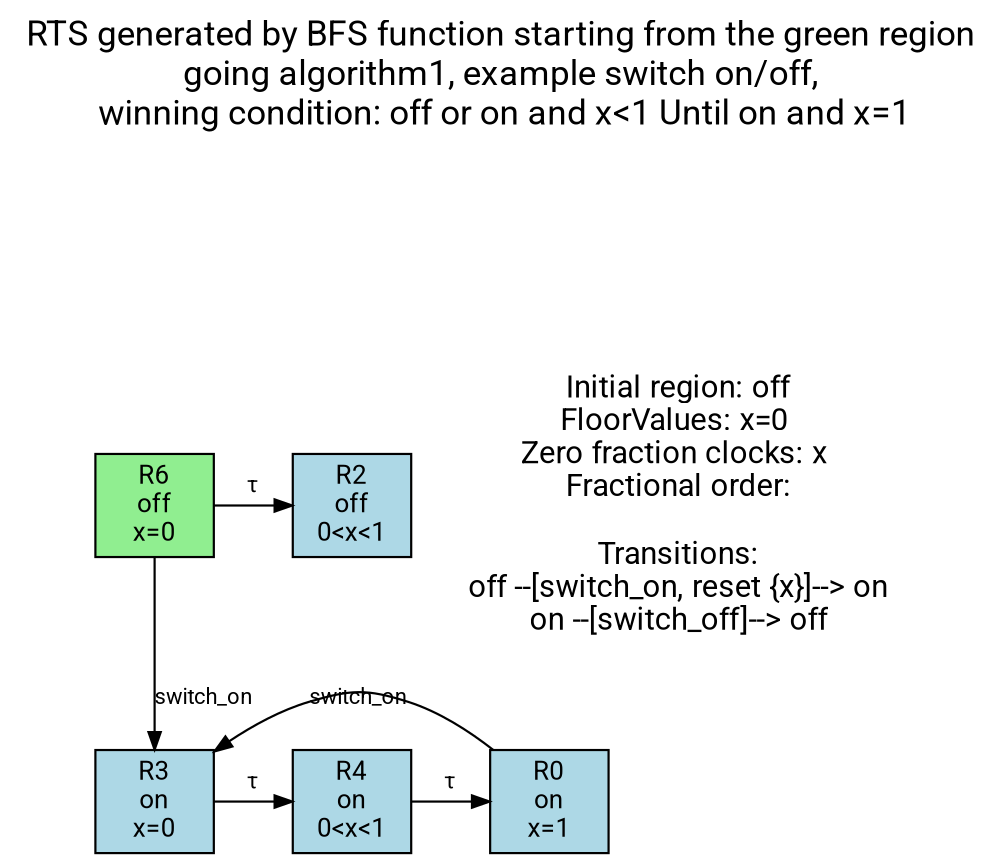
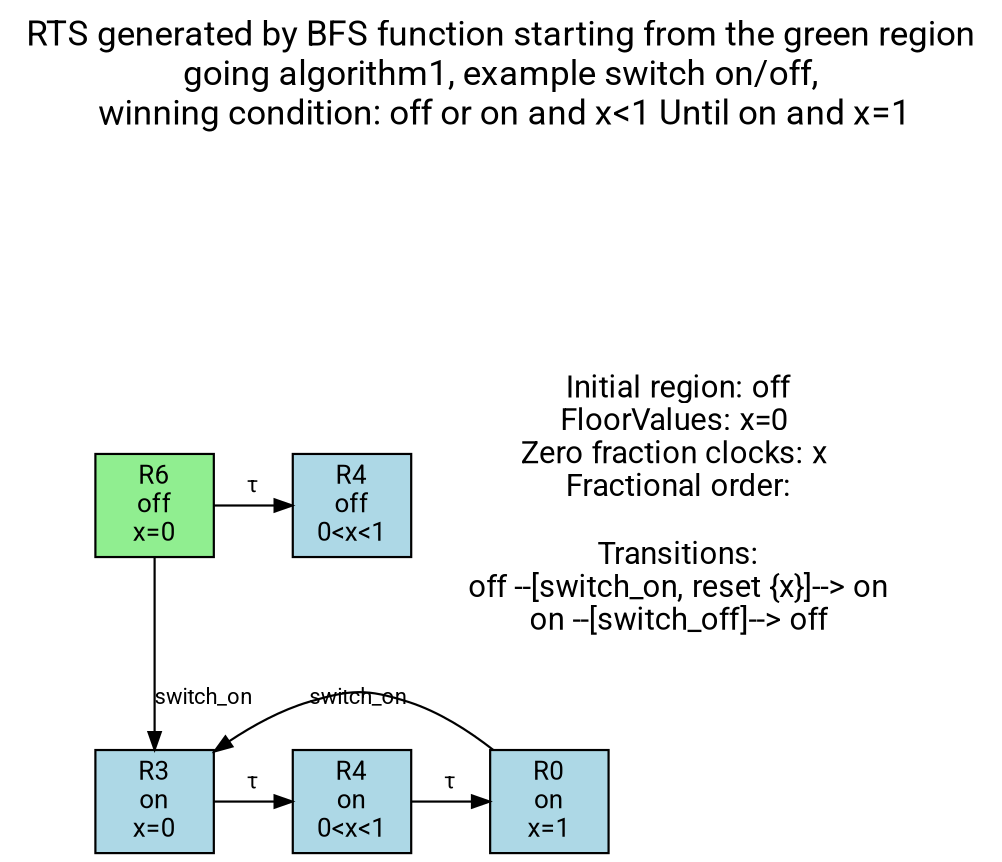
node "R2 off 0<x<1": label "R2 off 0<x<1" -> "R4 off 0<x<1"
